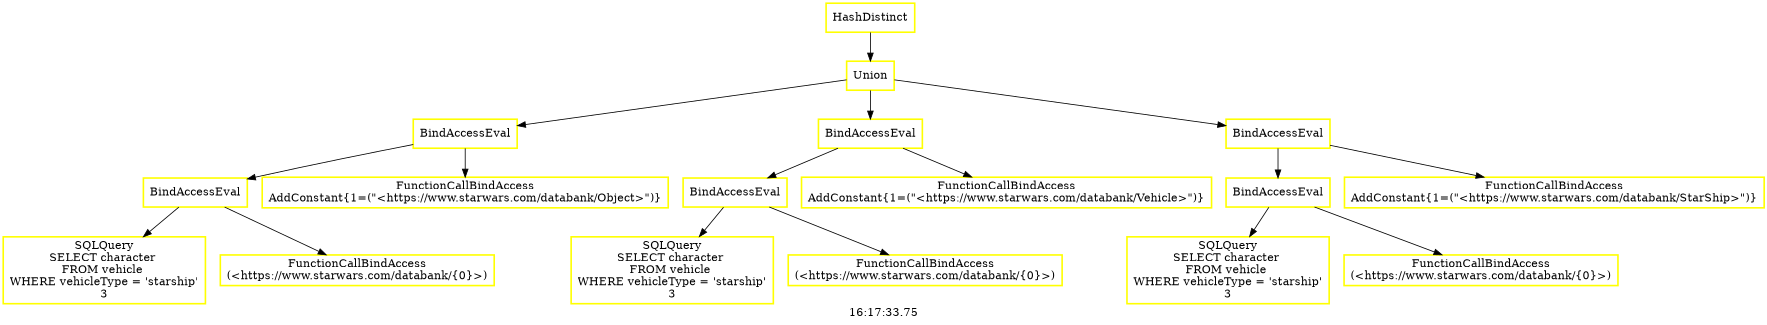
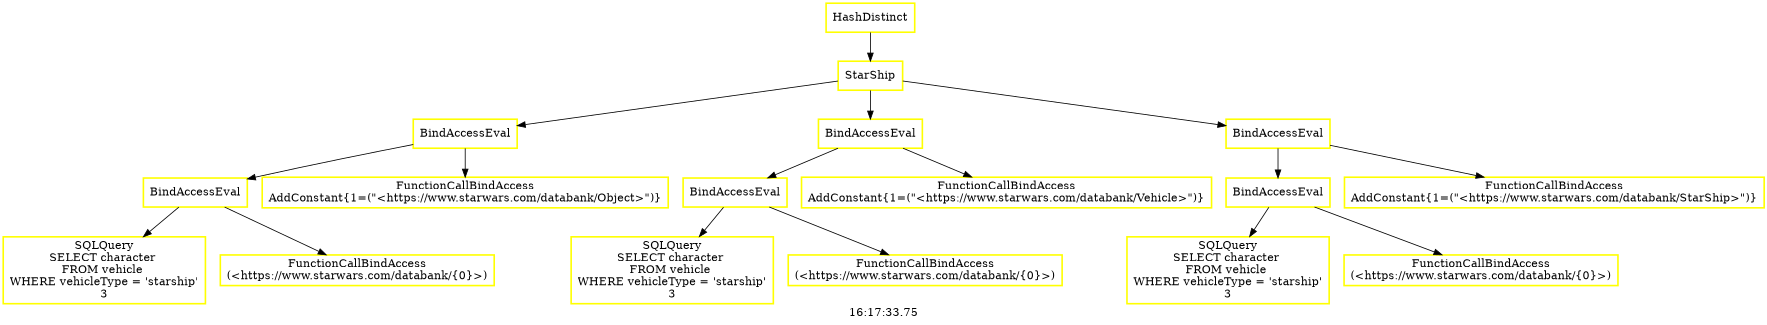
node "Union": label "Union" -> "StarShip"
